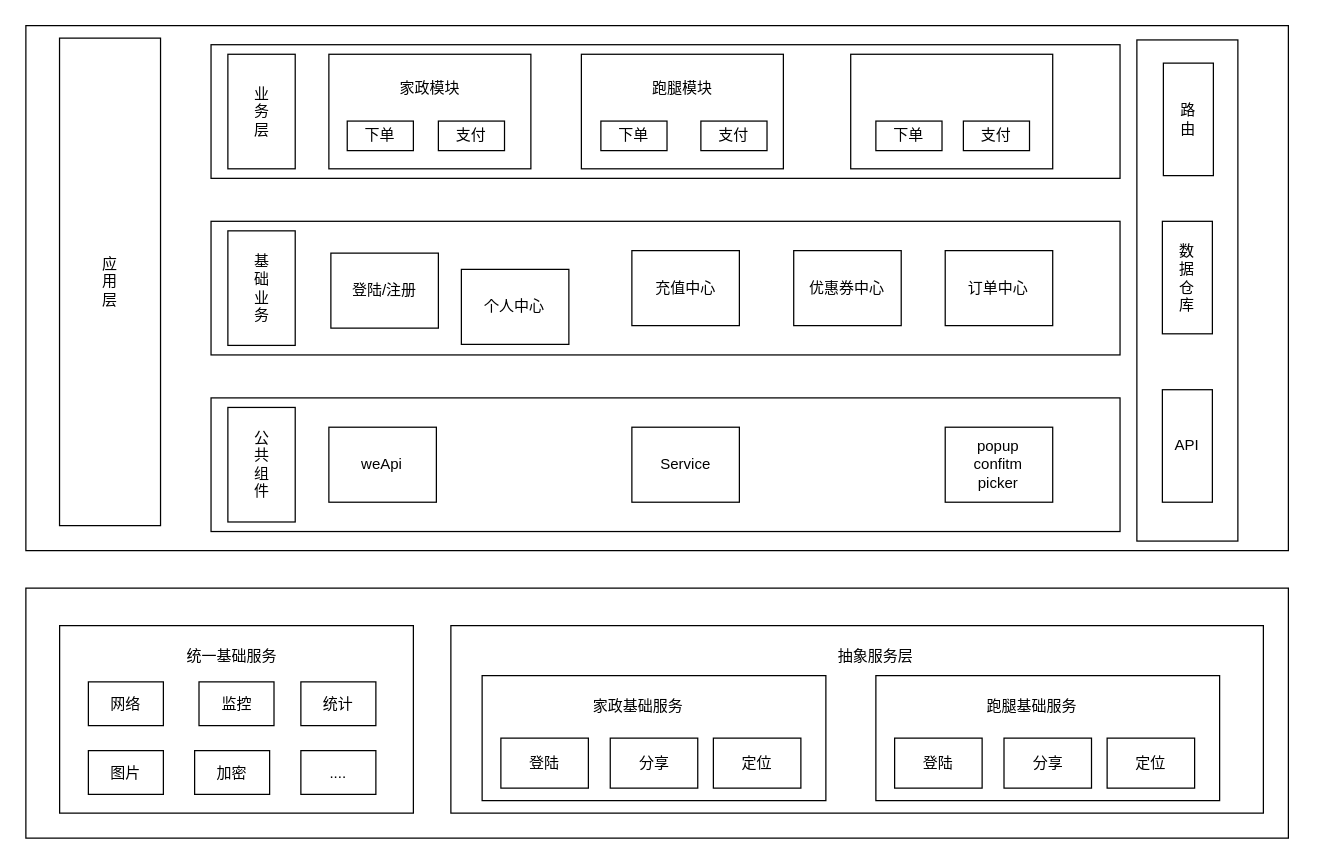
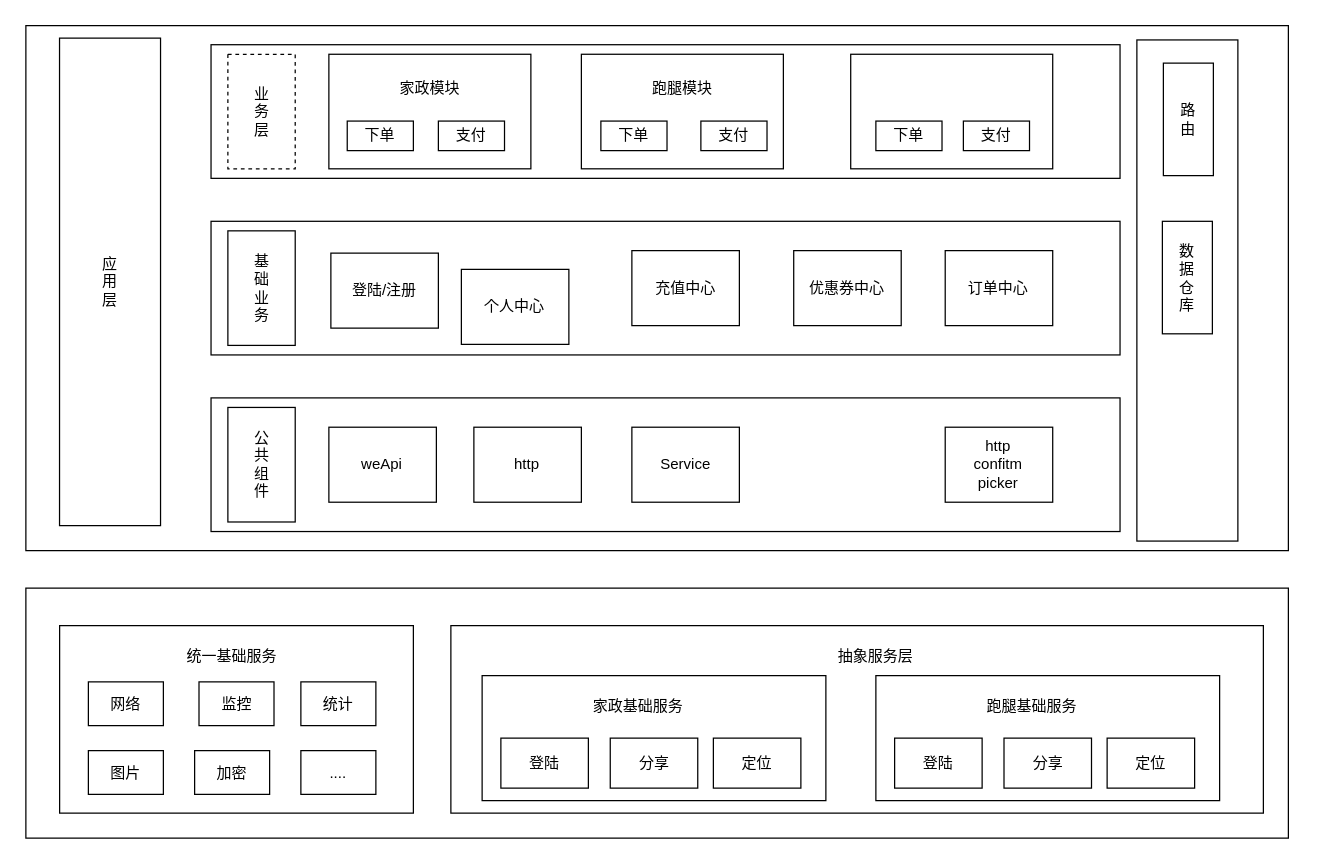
node "业 务 层": style solid -> dashed
node "API": removed
node "popup confitm picker": label "popup confitm picker" -> "http confitm picker"
node "http": added
